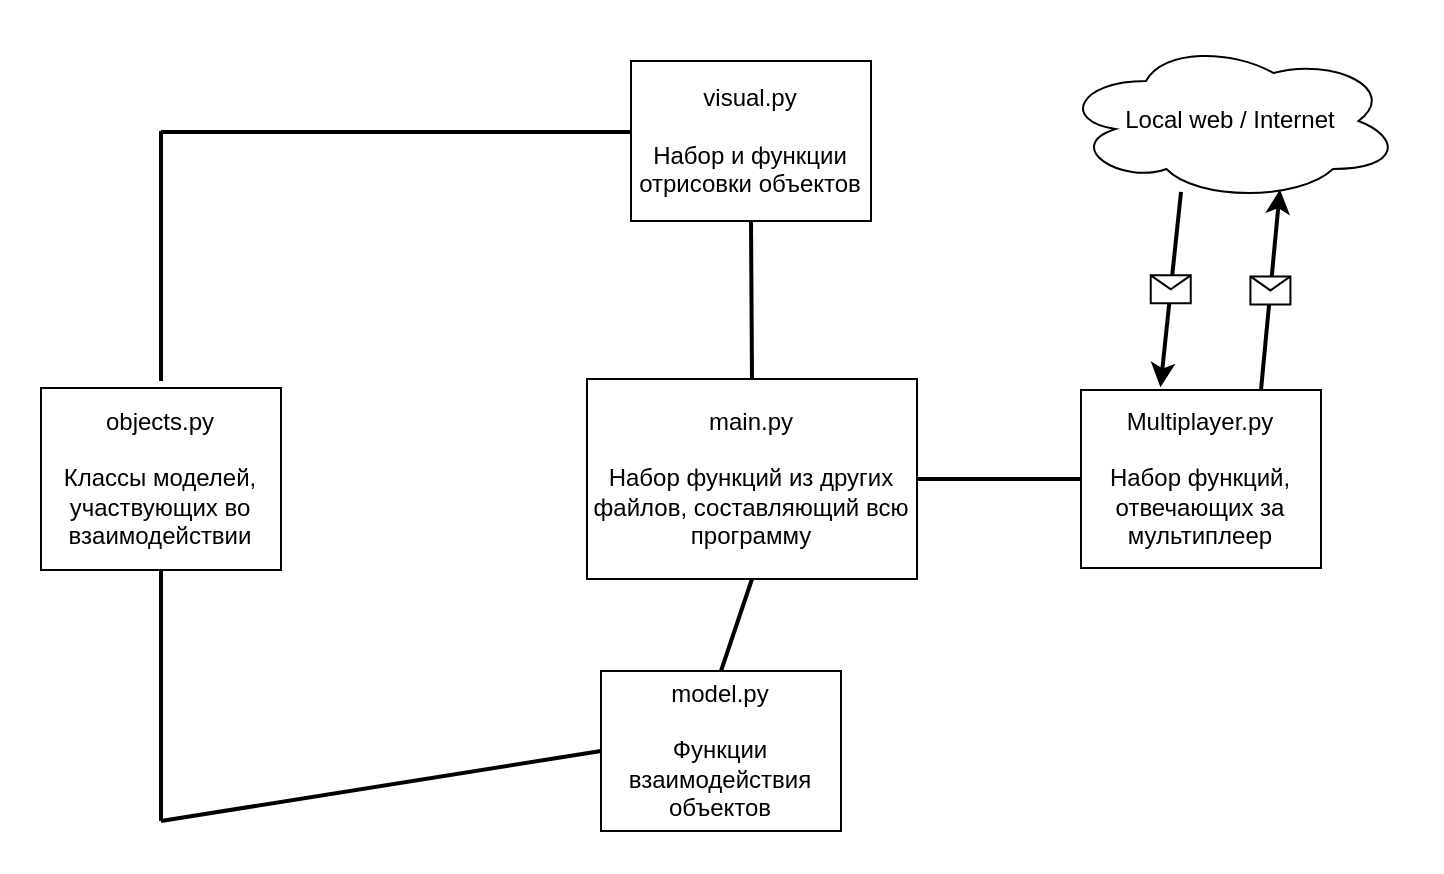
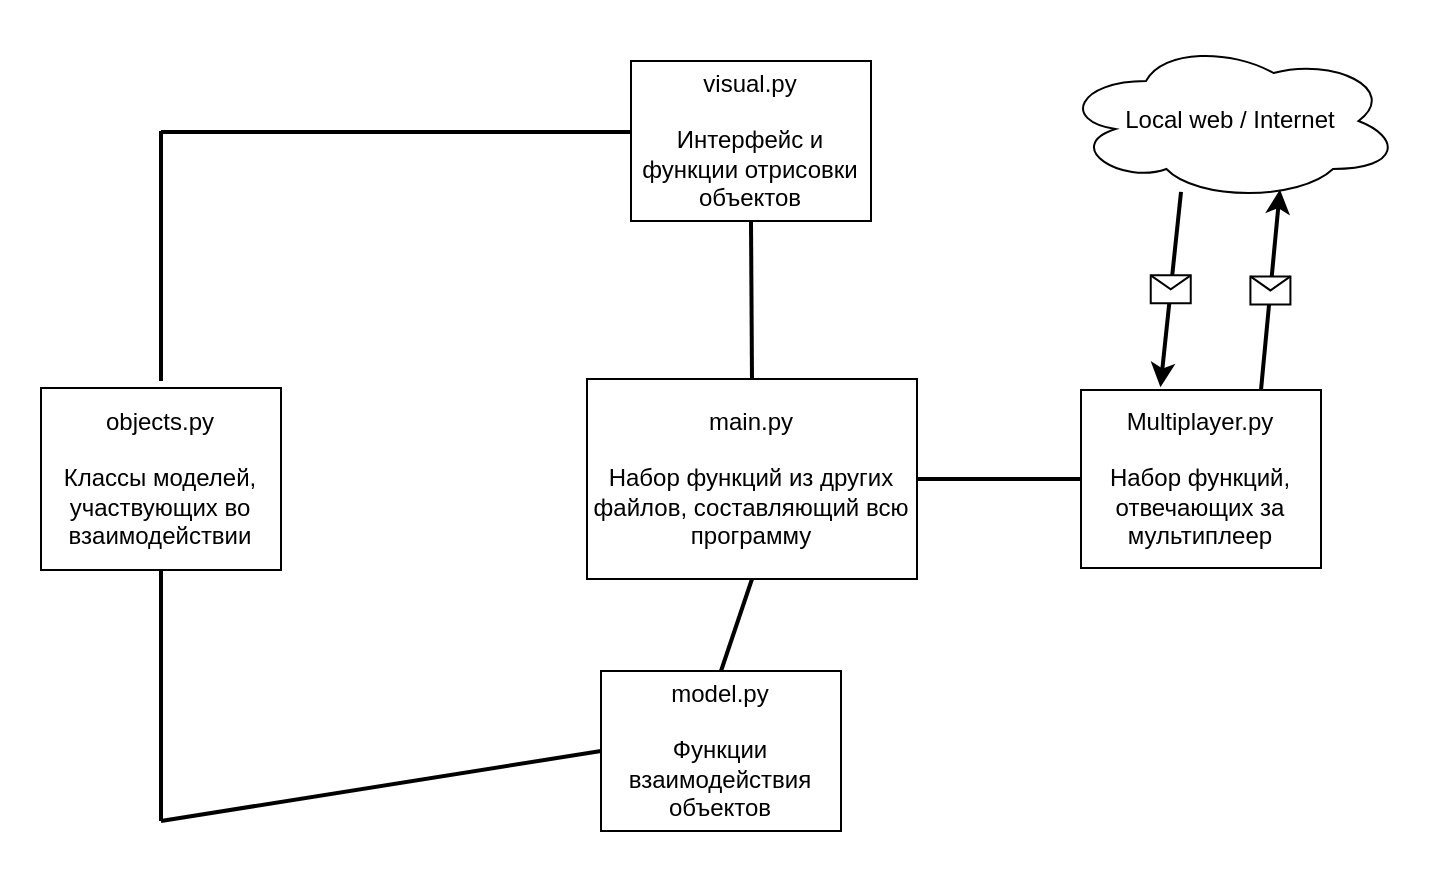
node "visual.py Набор и функции отрисовки объектов": label "visual.py Набор и функции отрисовки объектов" -> "visual.py Интерфейс и функции отрисовки объектов"
